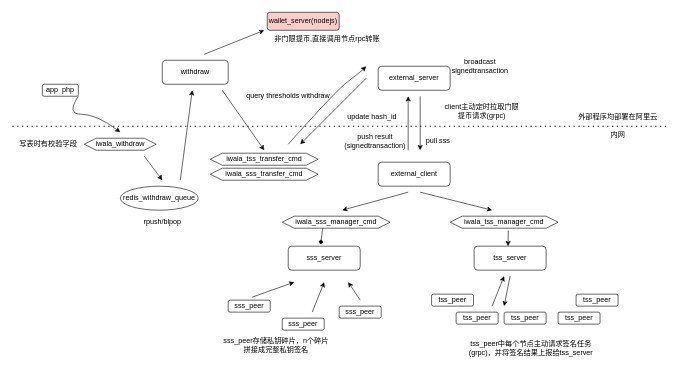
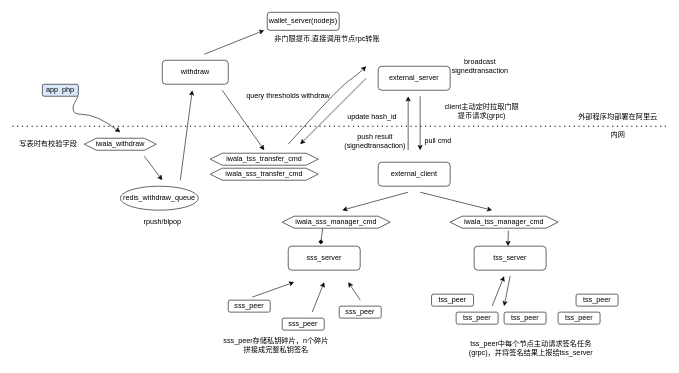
node "wallet_server(nodejs)": fillcolor #f8cecc -> #ffffff
node "app php": fillcolor #ffffff -> #dae8fc
node "pull sss": label "pull sss" -> "pull cmd"
